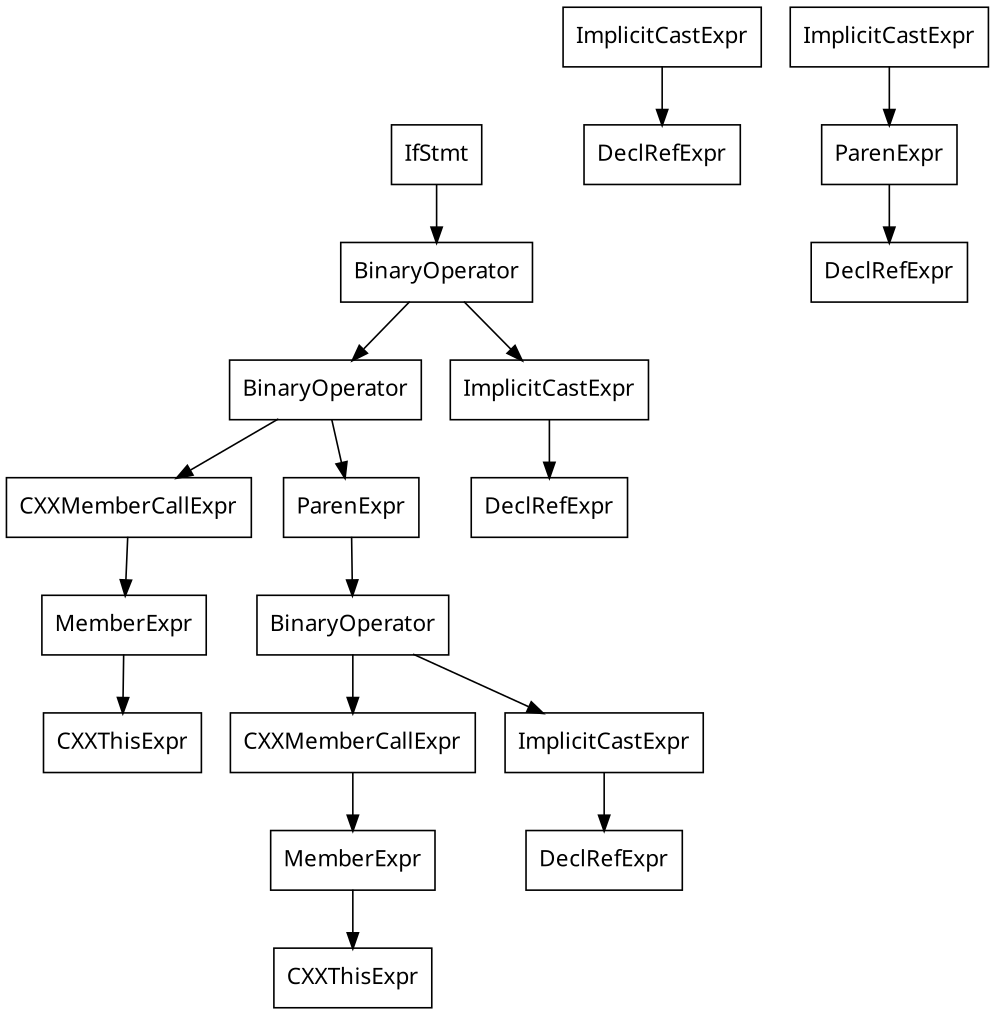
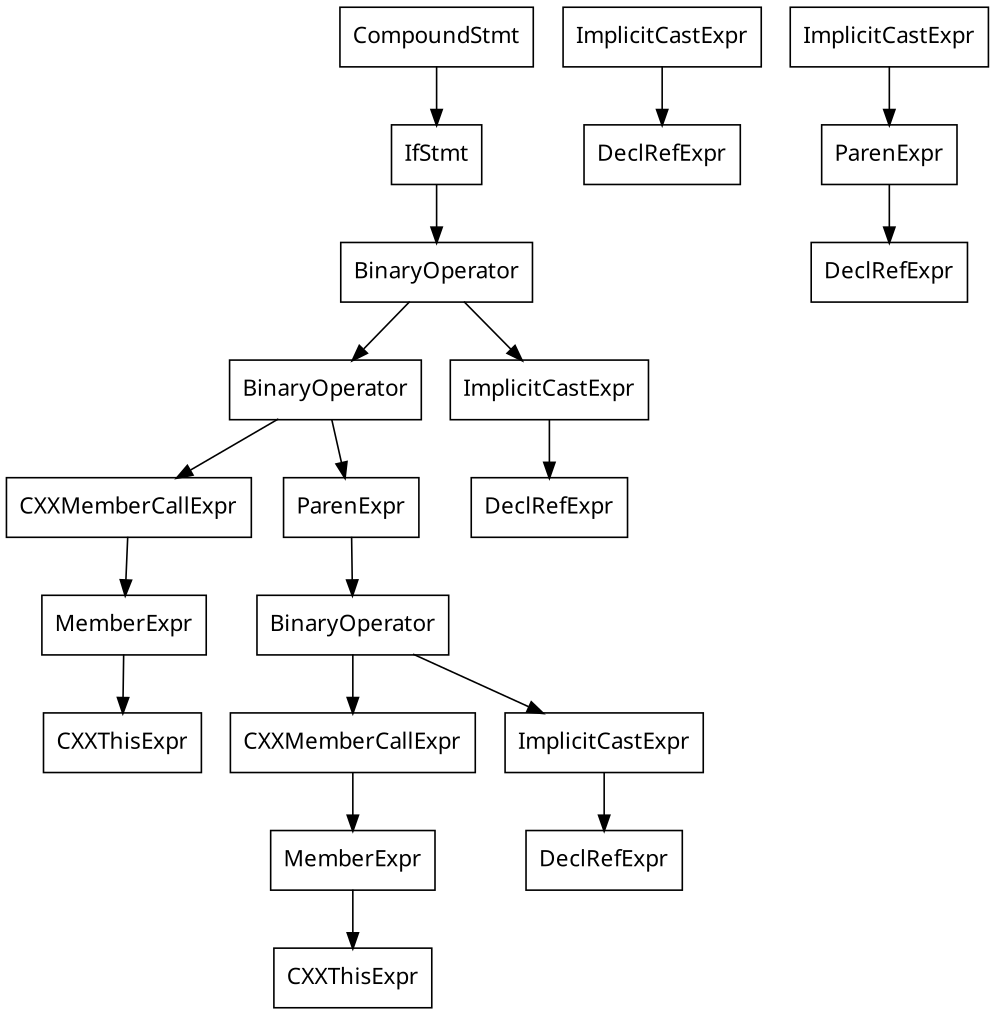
node "CompoundStmt": added
